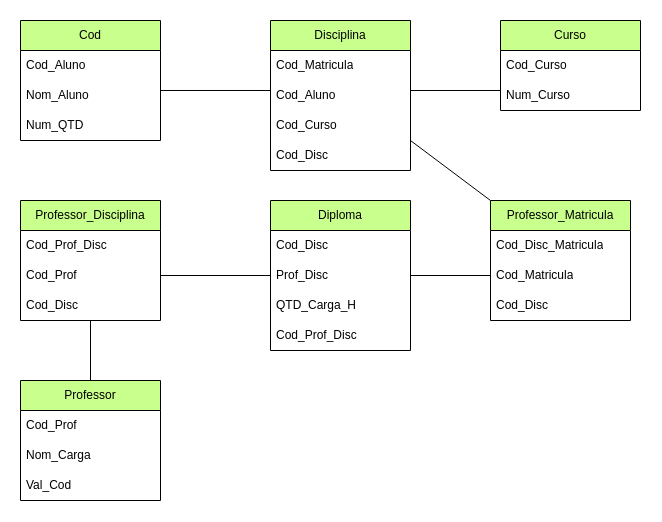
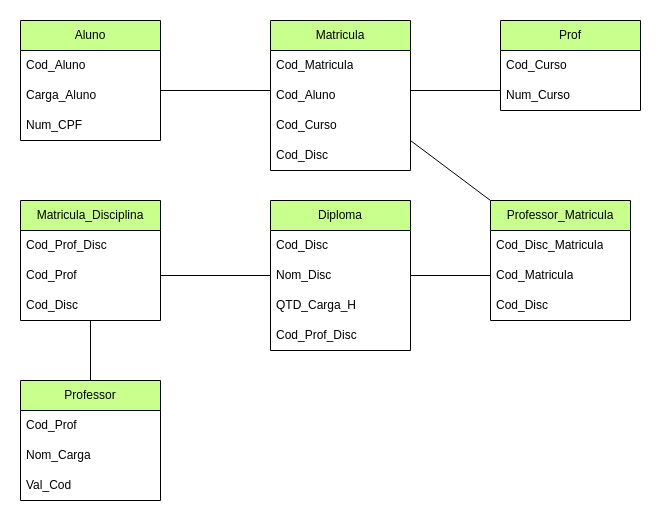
node "Cod": label "Cod" -> "Aluno"
node "Disciplina": label "Disciplina" -> "Matricula"
node "Curso": label "Curso" -> "Prof"
node "Nom_Aluno": label "Nom_Aluno" -> "Carga_Aluno"
node "Num_QTD": label "Num_QTD" -> "Num_CPF"
node "Professor_Disciplina": label "Professor_Disciplina" -> "Matricula_Disciplina"
node "Prof_Disc": label "Prof_Disc" -> "Nom_Disc"
